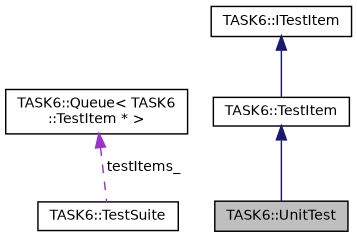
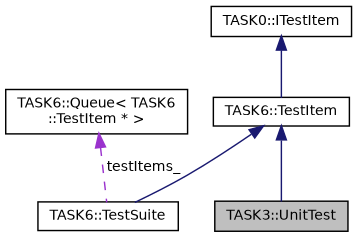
node "TASK6::ITestItem": label "TASK6::ITestItem" -> "TASK0::ITestItem"
edge "TASK6::TestSuite" -> "TASK6::TestItem": added
node "TASK6::UnitTest": label "TASK6::UnitTest" -> "TASK3::UnitTest"
